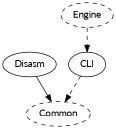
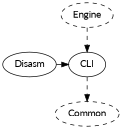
edge "Disasm" -> "Common": now "Disasm" -> "CLI"
